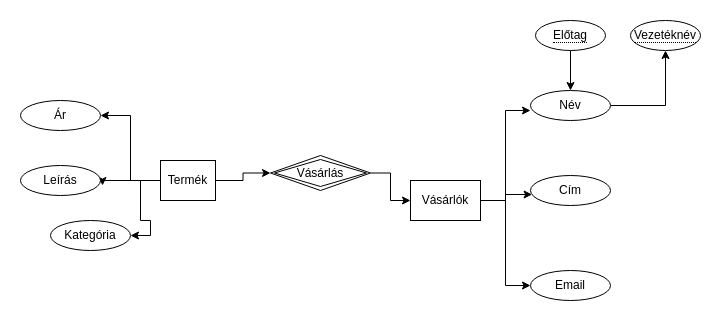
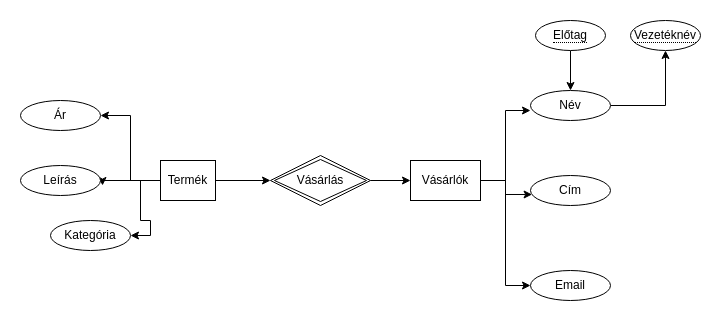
node "Vásárlás": size 100x35 -> 100x50
node "Vásárlók": moved (446, 201) -> (446, 181)
